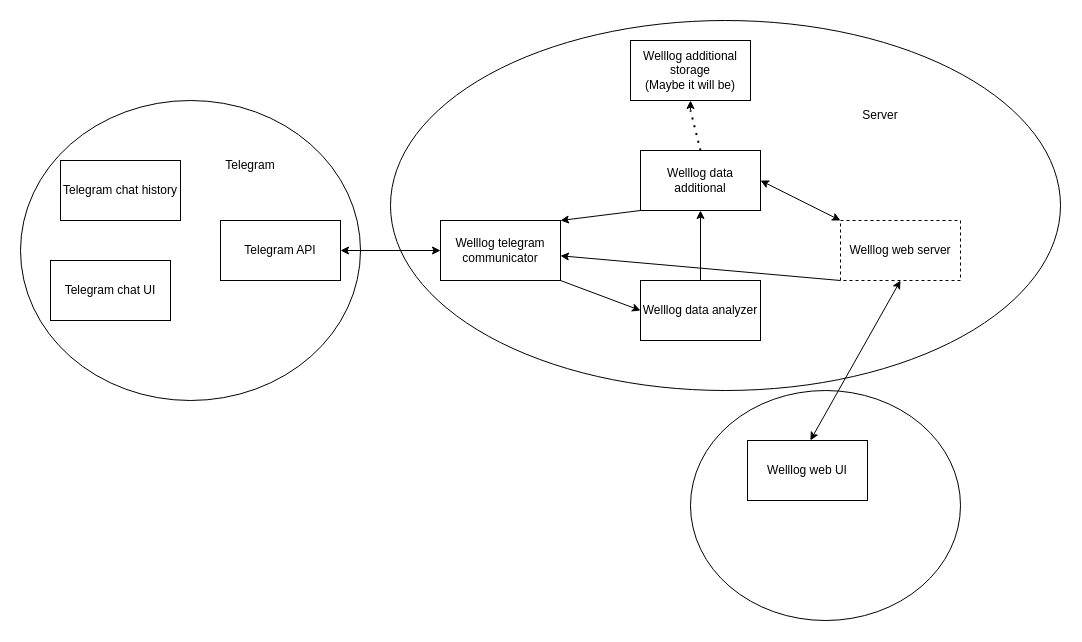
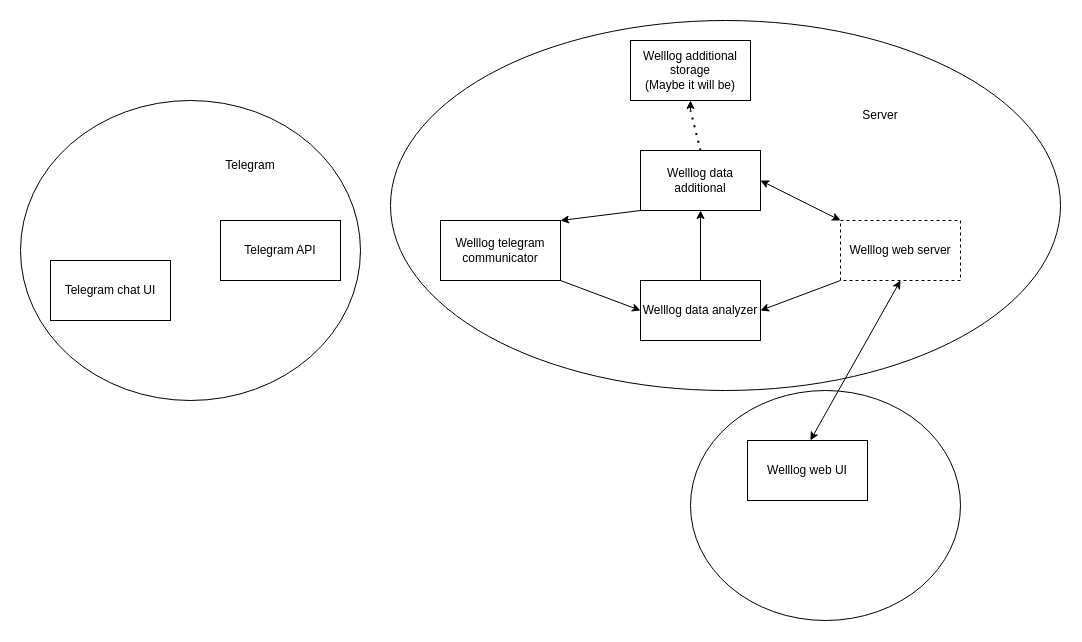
node "Telegram chat history": removed
edge "Telegram API" -- "Welllog telegram communicator": removed
edge "Welllog web server" -> "Welllog telegram communicator": now "Welllog web server" -> "Welllog data analyzer"
